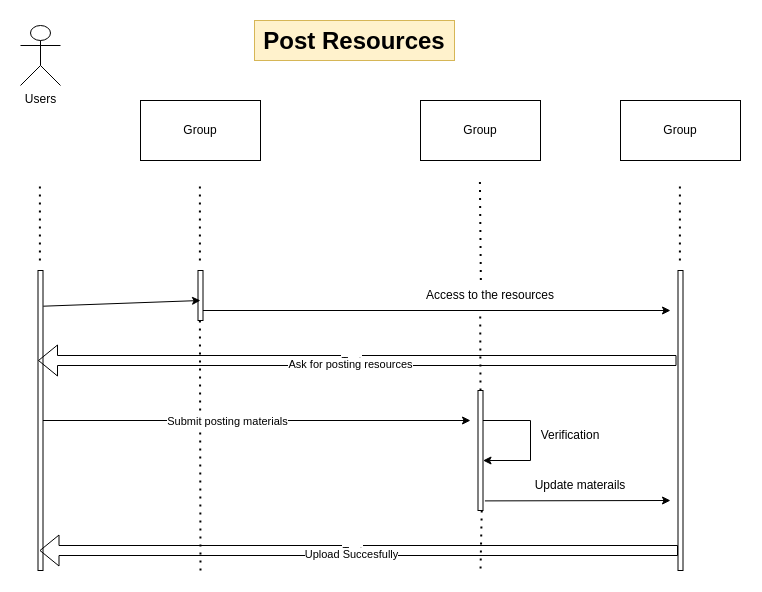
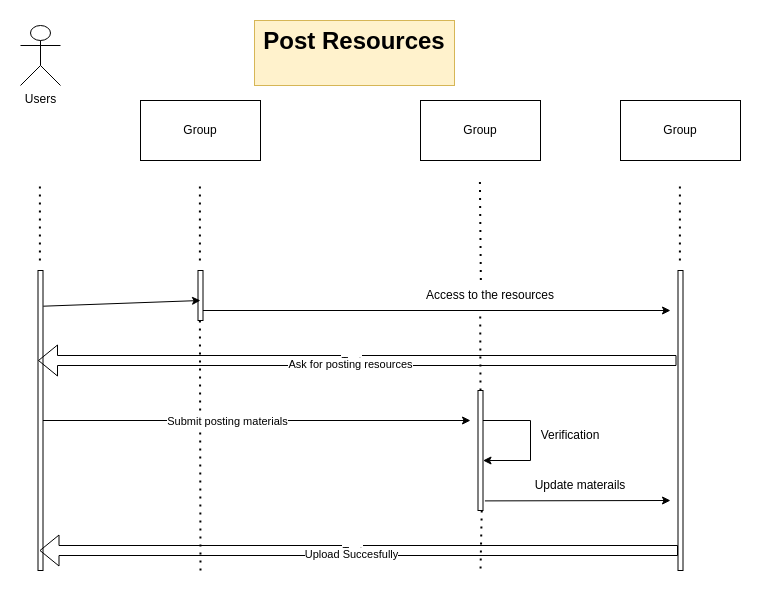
node "Post Resources": size 200x40 -> 200x65
